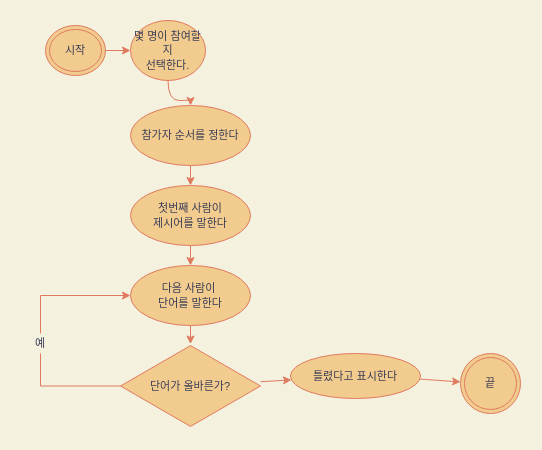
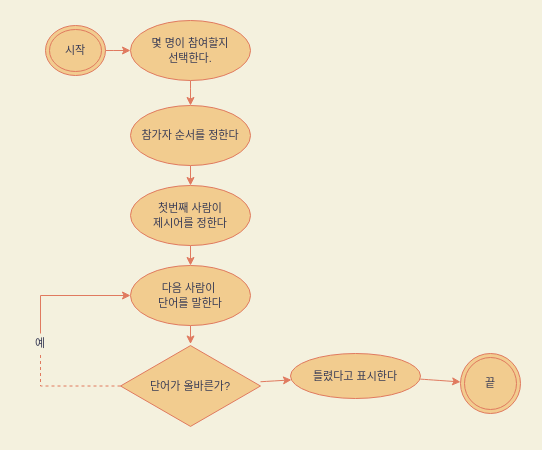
node "몇 명이 참여할지 선택한다.": size 75x60 -> 120x60
node "첫번째 사람이 제시어를 말한다": label "첫번째 사람이 제시어를 말한다" -> "첫번째 사람이 제시어를 정한다"
edge "예" -- "단어가 올바른가?": style solid -> dashed
